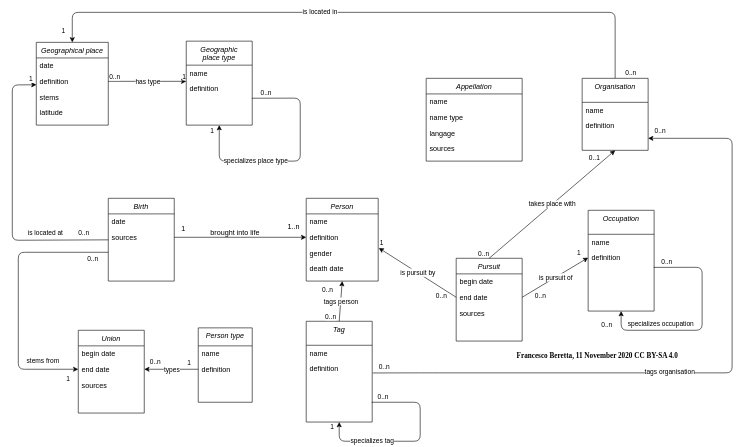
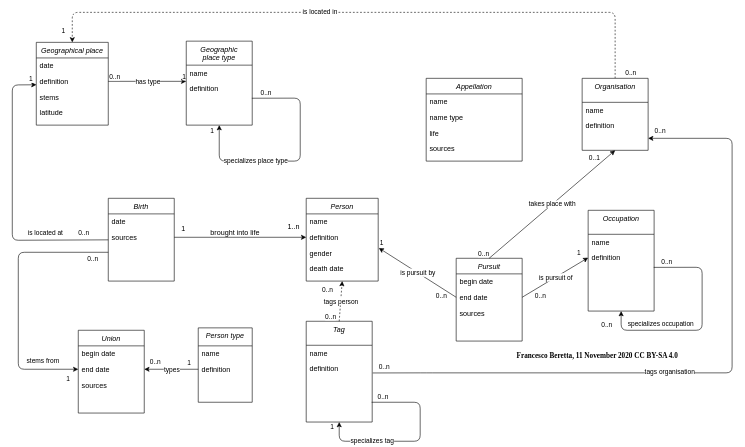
edge "Organisation" -> "Geographical place": style solid -> dashed
node "langage": label "langage" -> "life"
edge "Tag" -> "Person": style solid -> dashed
